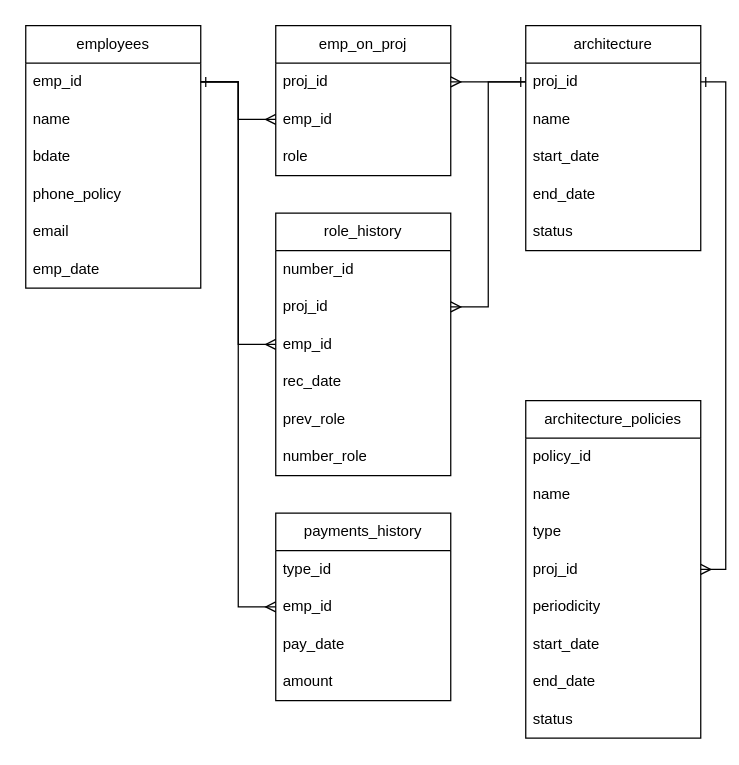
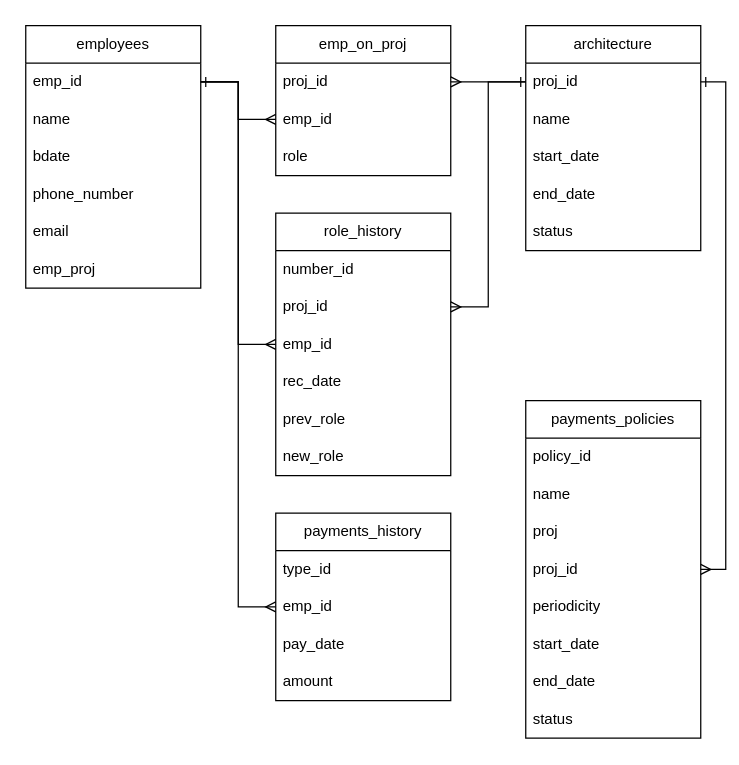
node "phone_policy": label "phone_policy" -> "phone_number"
node "emp_date": label "emp_date" -> "emp_proj"
node "architecture_policies": label "architecture_policies" -> "payments_policies"
node "number_role": label "number_role" -> "new_role"
node "type": label "type" -> "proj"
